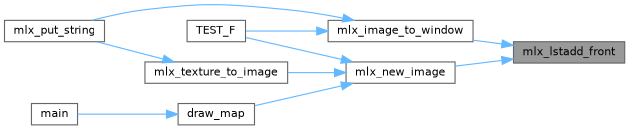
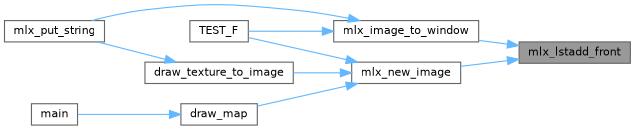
node "mlx_texture_to_image": label "mlx_texture_to_image" -> "draw_texture_to_image"
